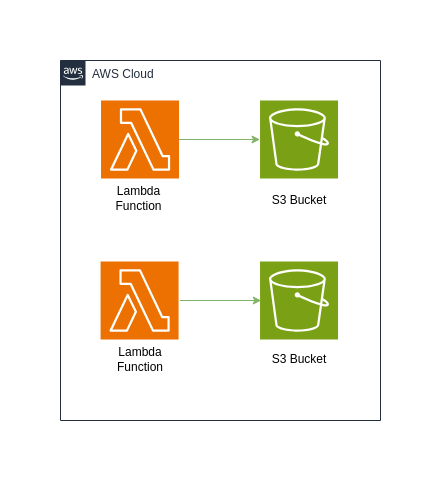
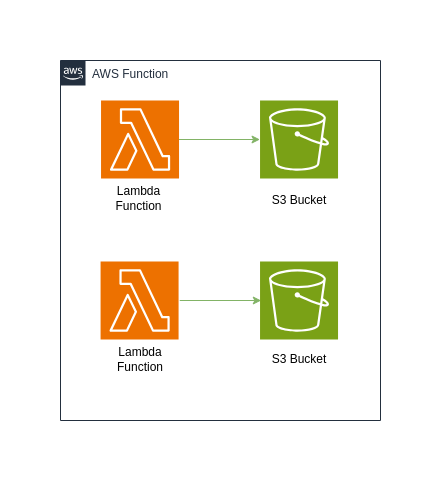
node "AWS Cloud": label "AWS Cloud" -> "AWS Function"
